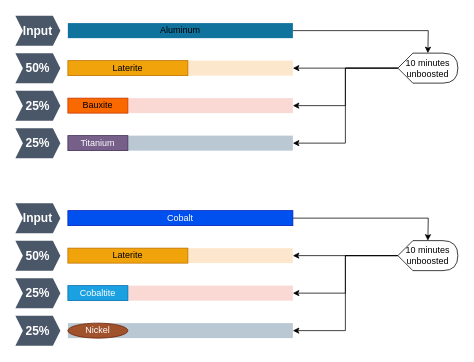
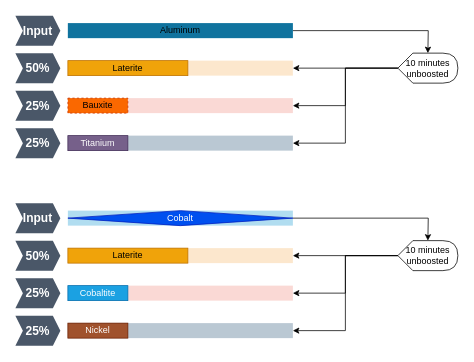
node "Bauxite": style solid -> dashed
node "Cobalt": shape rectangle -> diamond
node "Nickel": shape ellipse -> rectangle
